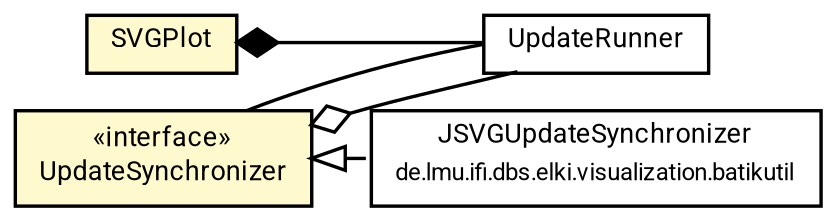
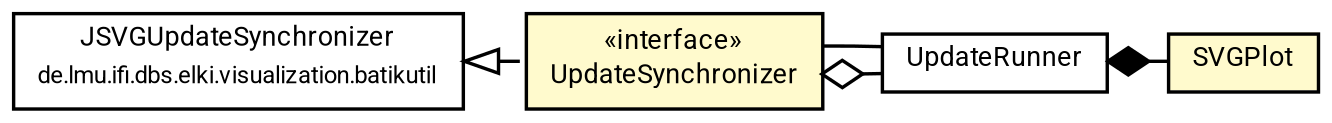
edge "UpdateRunner" -> "SVGPlot": reversed
edge "JSVGUpdateSynchronizer" -> "UpdateSynchronizer": reversed
